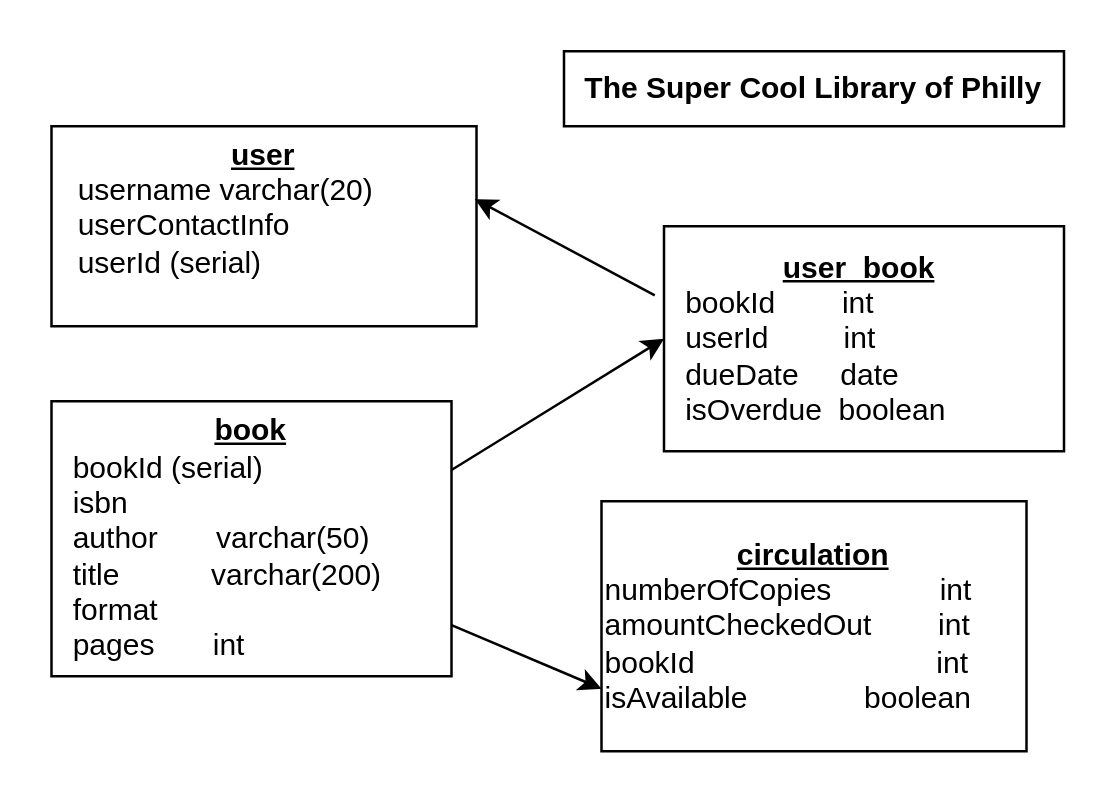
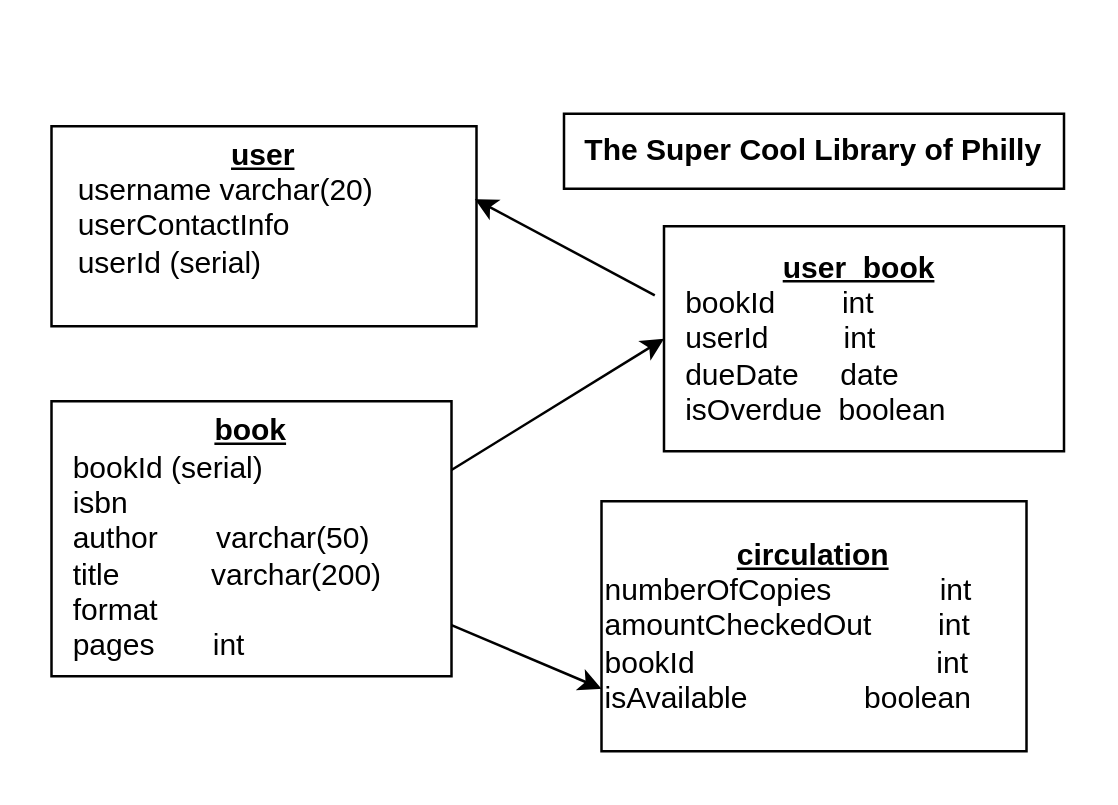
node "The Super Cool Library of Philly": moved (814, 89) -> (814, 151)
